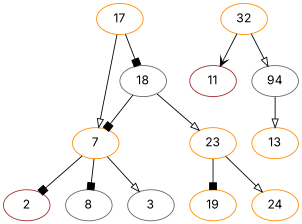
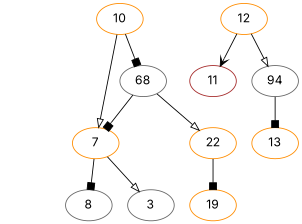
node "17": label "17" -> "10"
node "32": label "32" -> "12"
node "18": label "18" -> "68"
edge "94" -> "13": arrowhead onormal -> box
node "23": label "23" -> "22"
node "2": removed
node "24": removed
